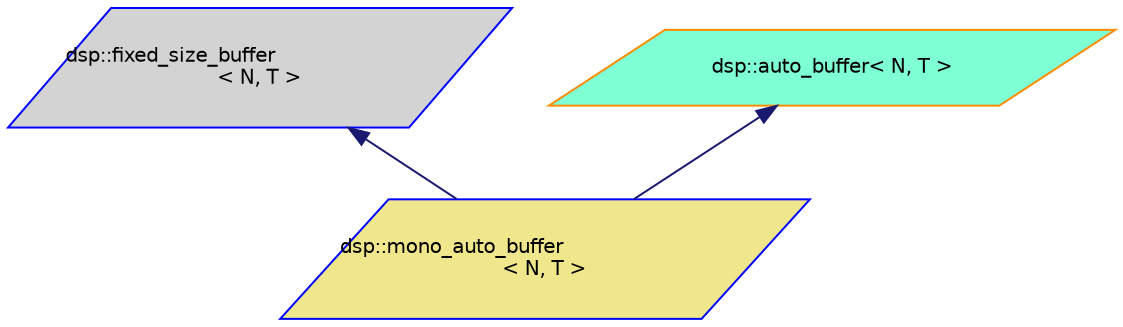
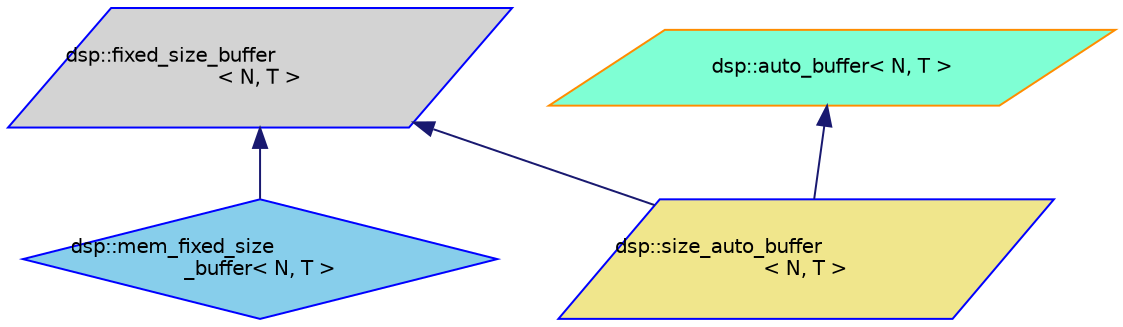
node "dsp::mem_fixed_size _buffer< N, T >": added
node "dsp::mono_auto_buffer < N, T >": label "dsp::mono_auto_buffer < N, T >" -> "dsp::size_auto_buffer < N, T >"
